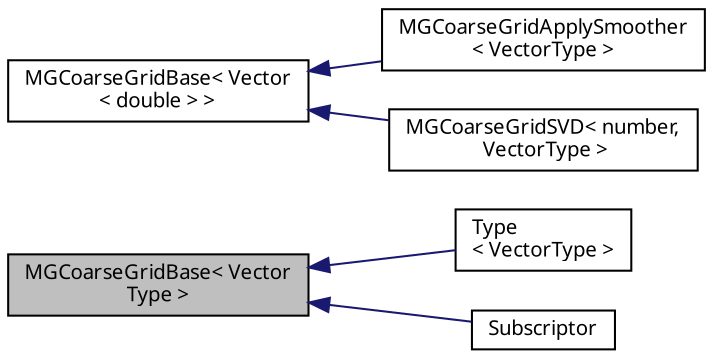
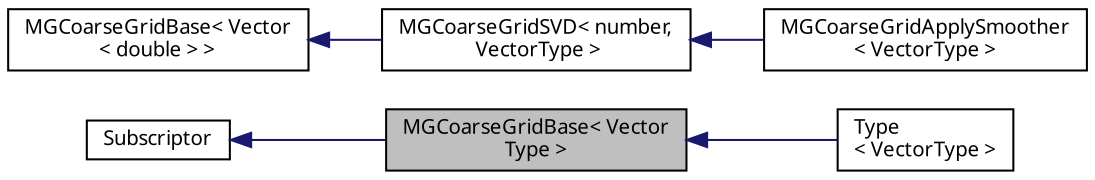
edge "MGCoarseGridApplySmoother < VectorType >" -> "MGCoarseGridBase< Vector < double > >": now "MGCoarseGridApplySmoother < VectorType >" -> "MGCoarseGridSVD< number, VectorType >"
edge "Subscriptor" -> "MGCoarseGridBase< Vector Type >": reversed
